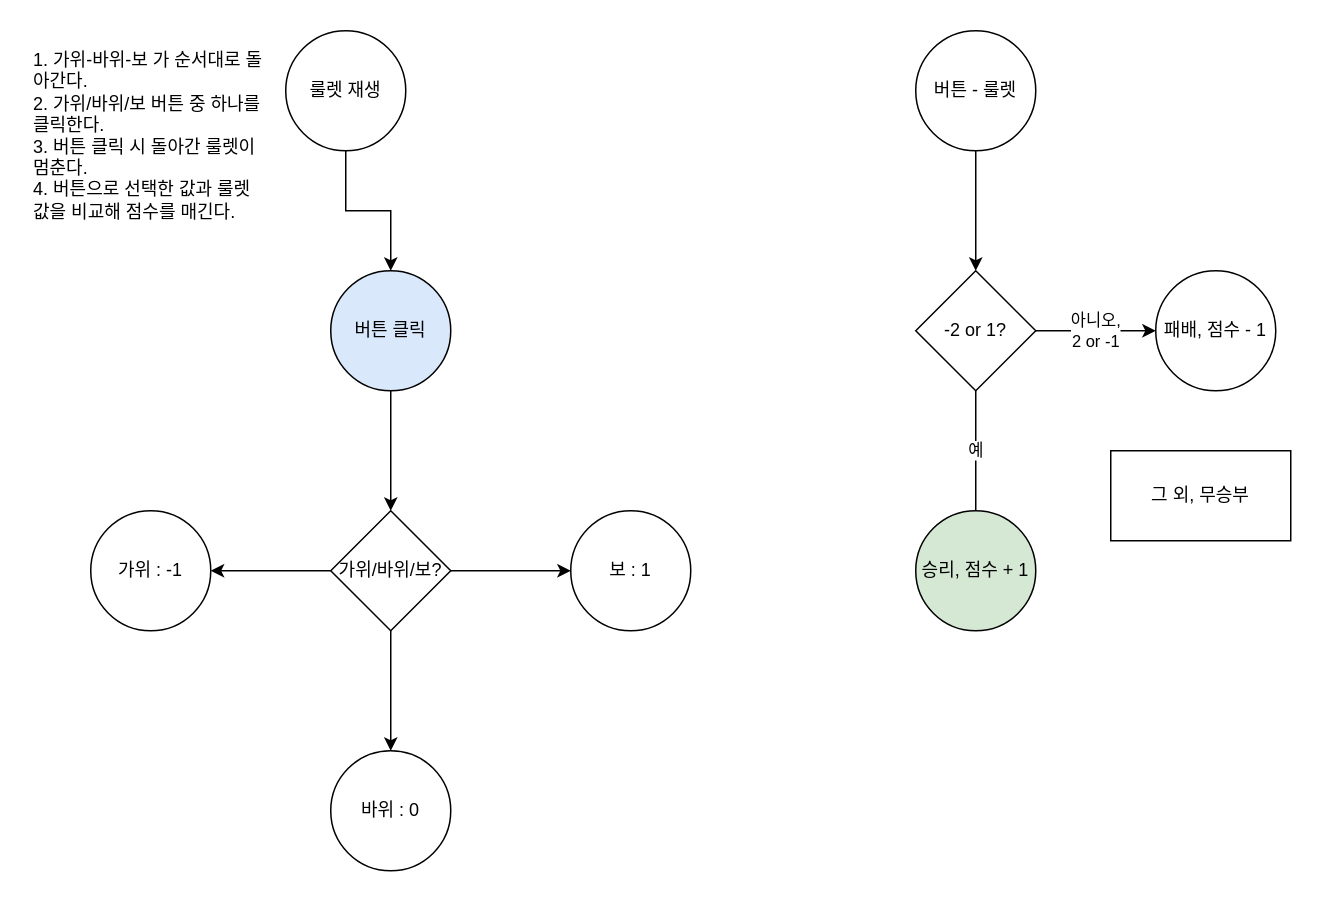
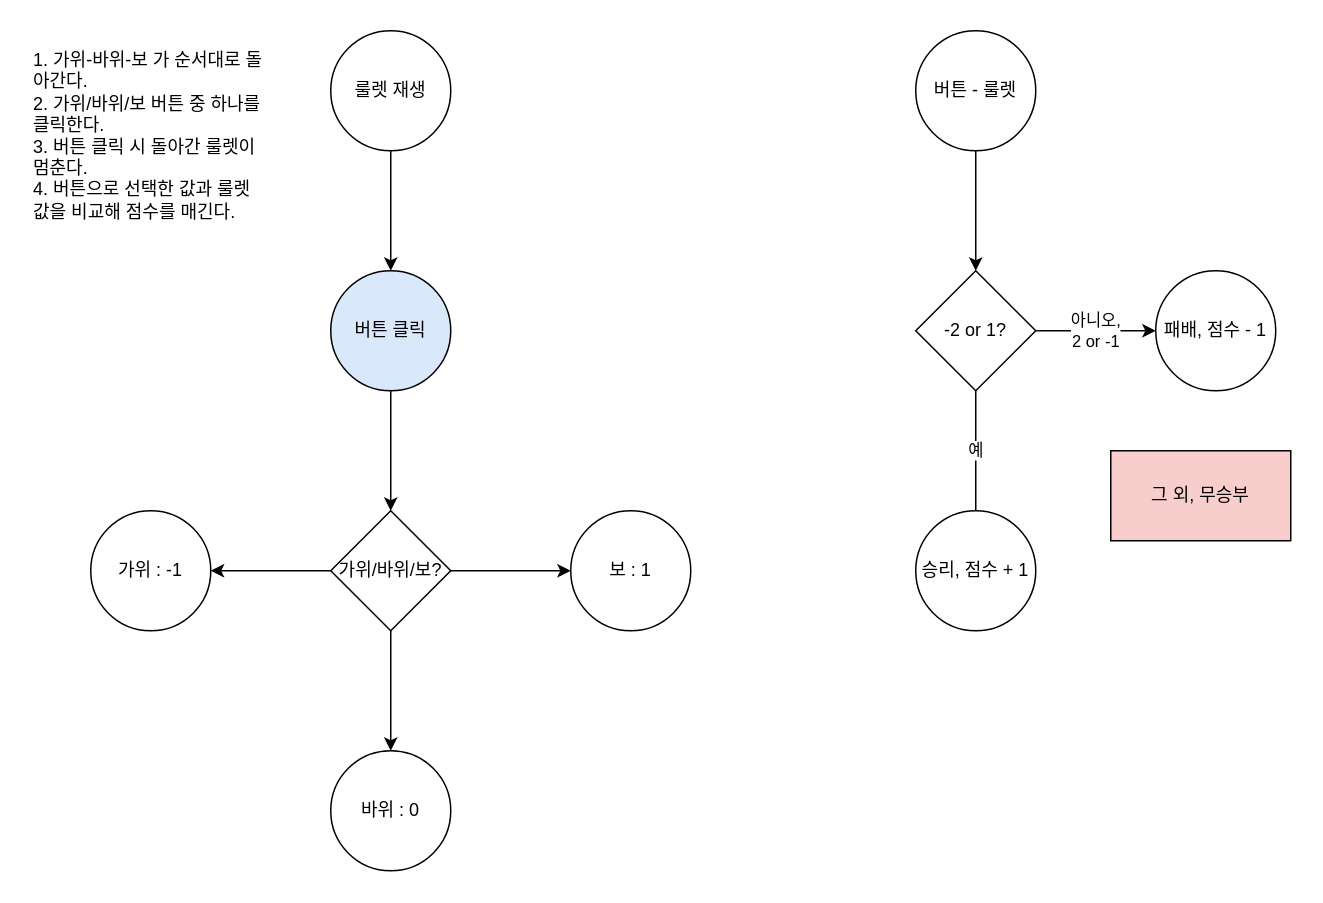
node "룰렛 재생": moved (346, 91) -> (391, 91)
node "그 외, 무승부": fillcolor #ffffff -> #f8cecc
node "승리, 점수 + 1": fillcolor #d5e8d4 -> #ffffff
